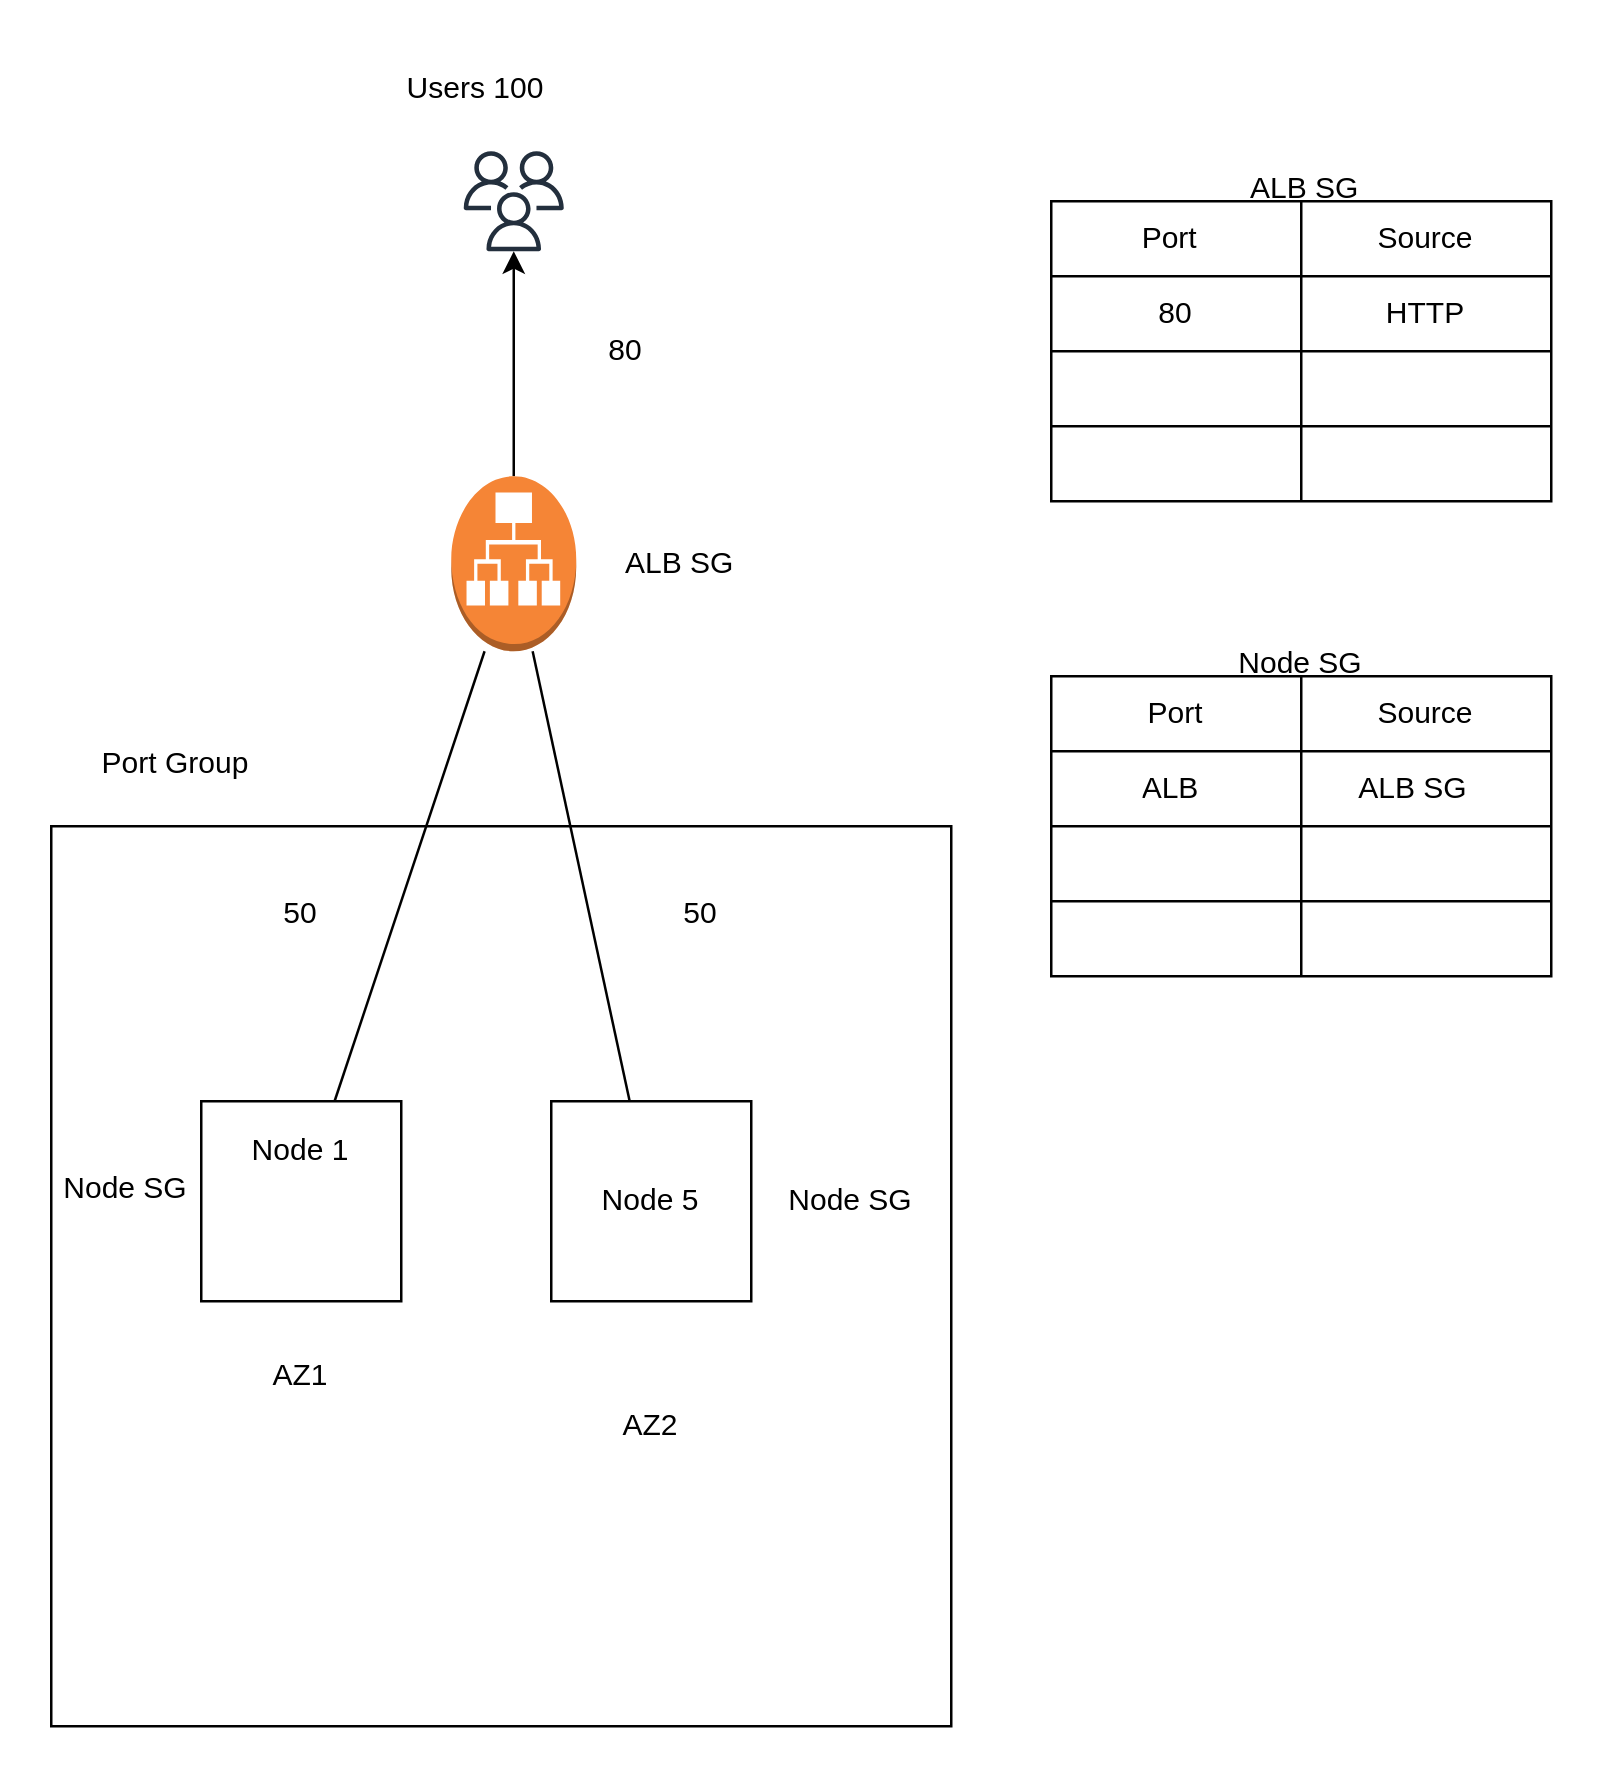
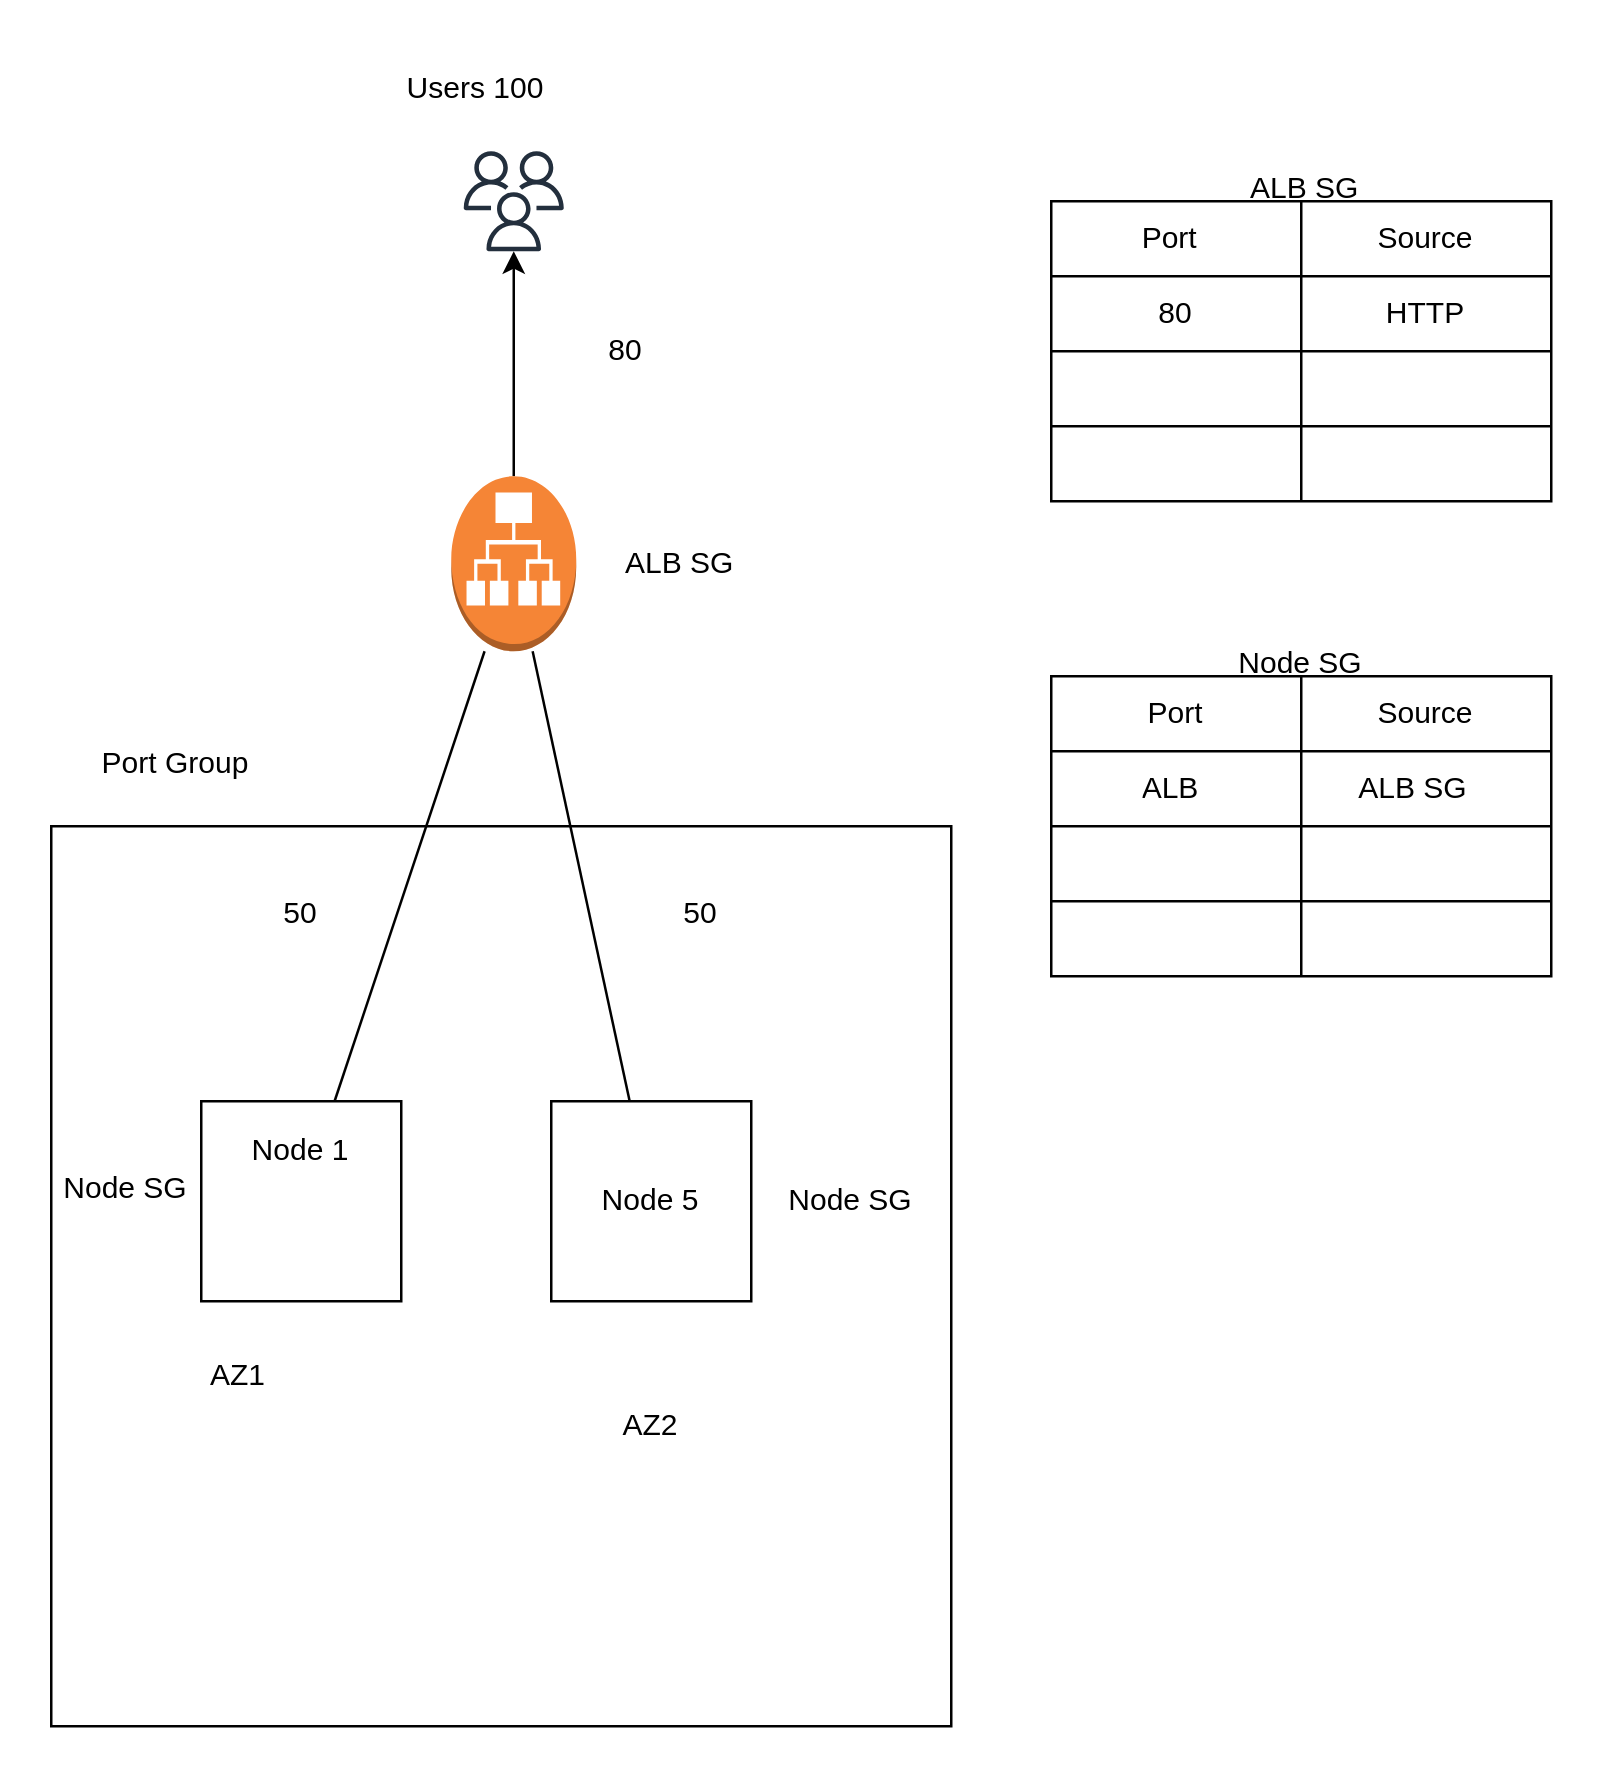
node "AZ1": moved (301, 1376) -> (239, 1376)
